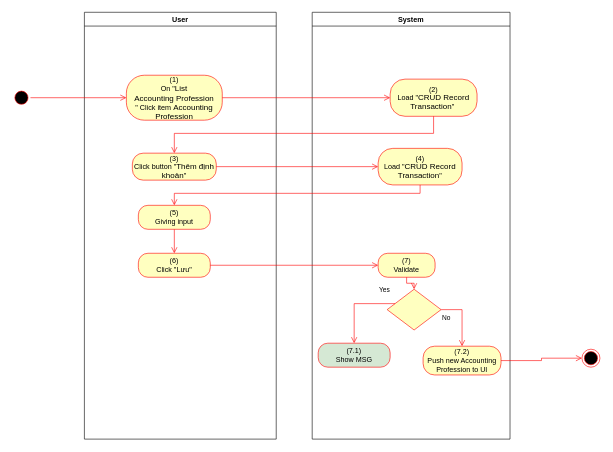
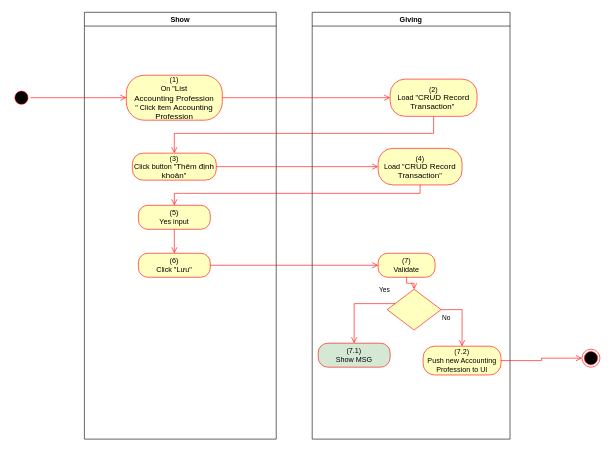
node "User": label "User" -> "Show"
node "System": label "System" -> "Giving"
node "(5) Giving input": label "(5) Giving input" -> "(5) Yes input"
